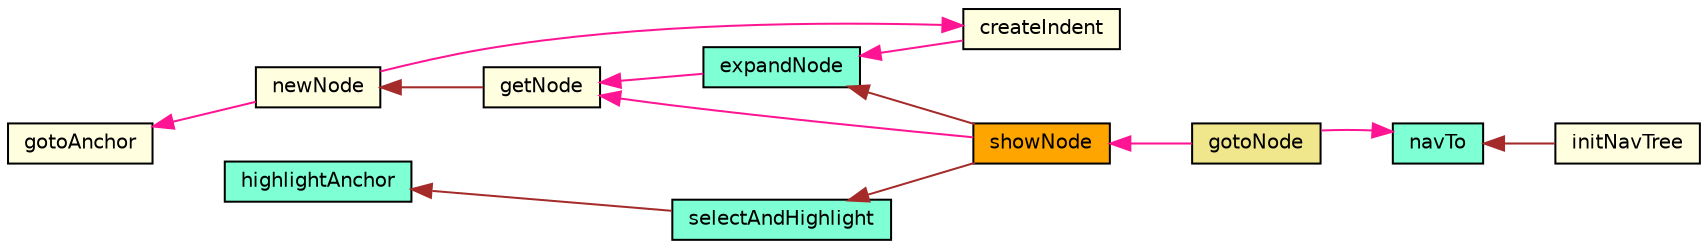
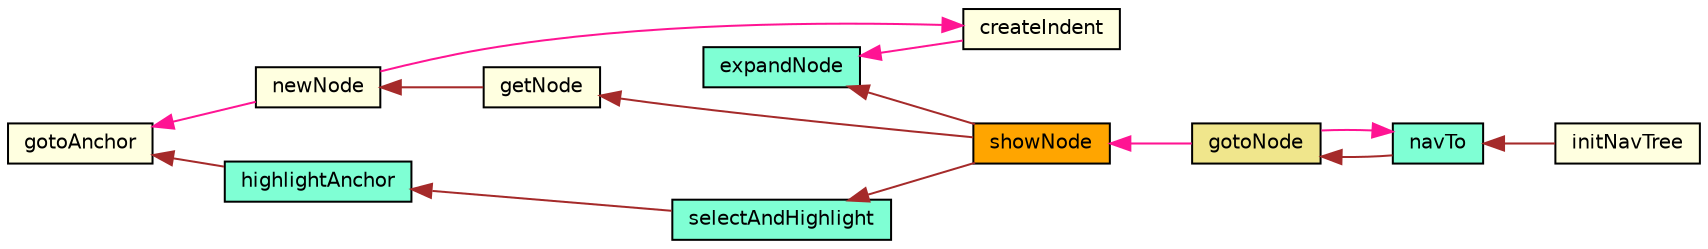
edge "expandNode" -> "getNode": removed
edge "showNode" -> "getNode": color deeppink -> brown
edge "navTo" -> "gotoNode": added
edge "highlightAnchor" -> "gotoAnchor": added
